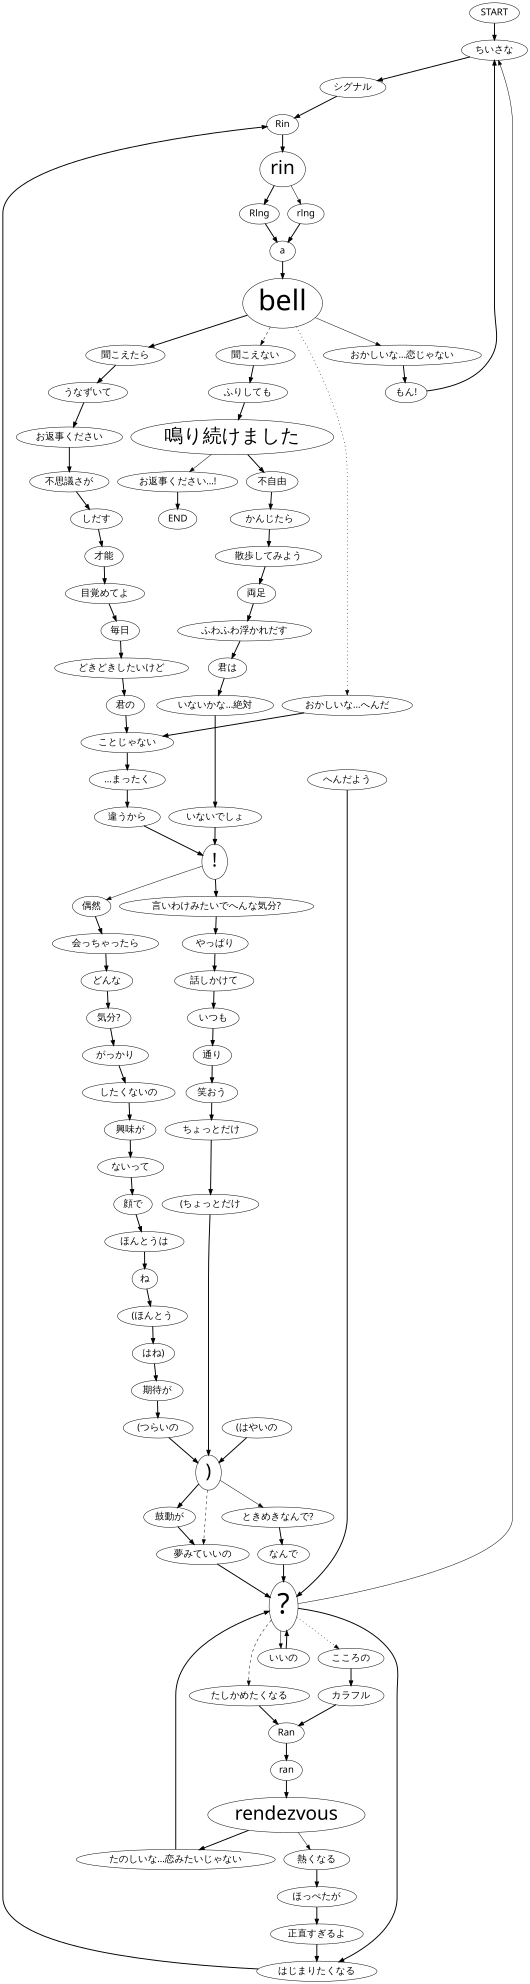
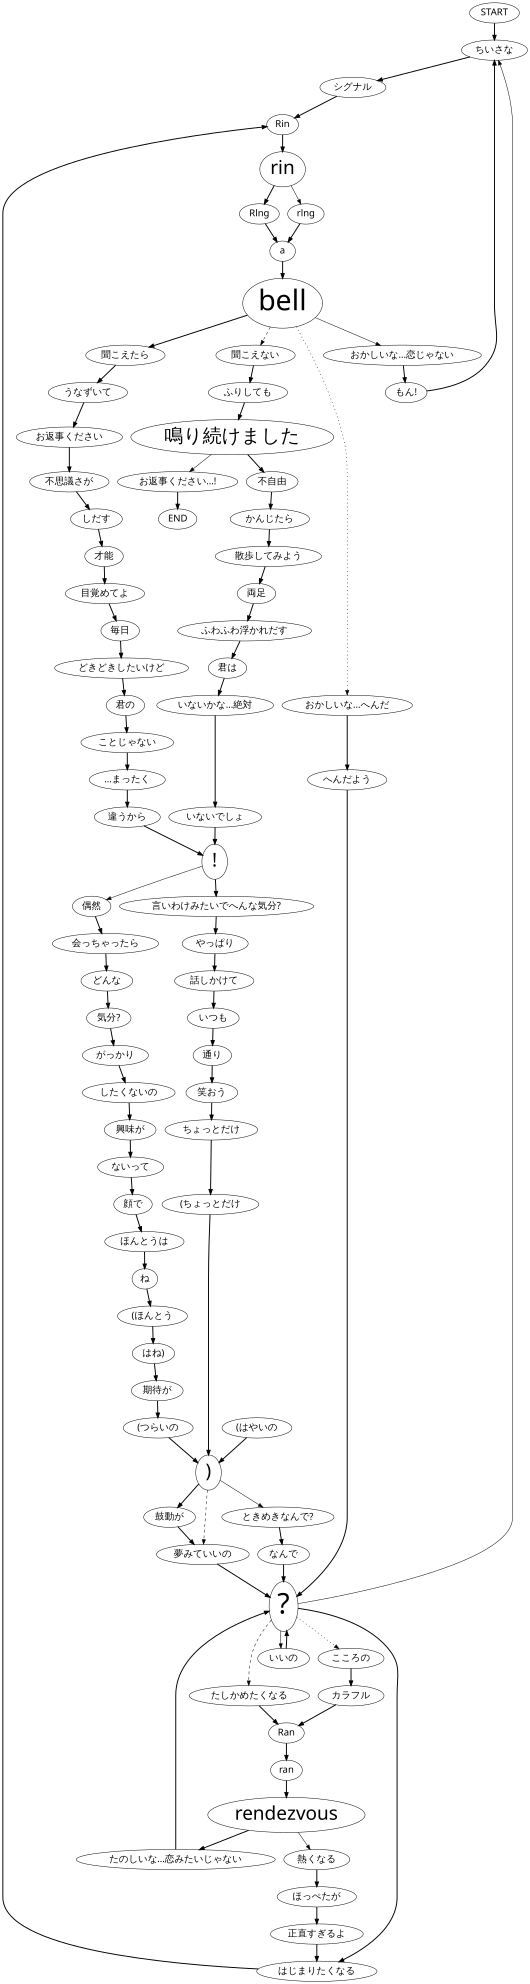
edge "おかしいな…へんだ" -> "ことじゃない": now "おかしいな…へんだ" -> "へんだよう"
